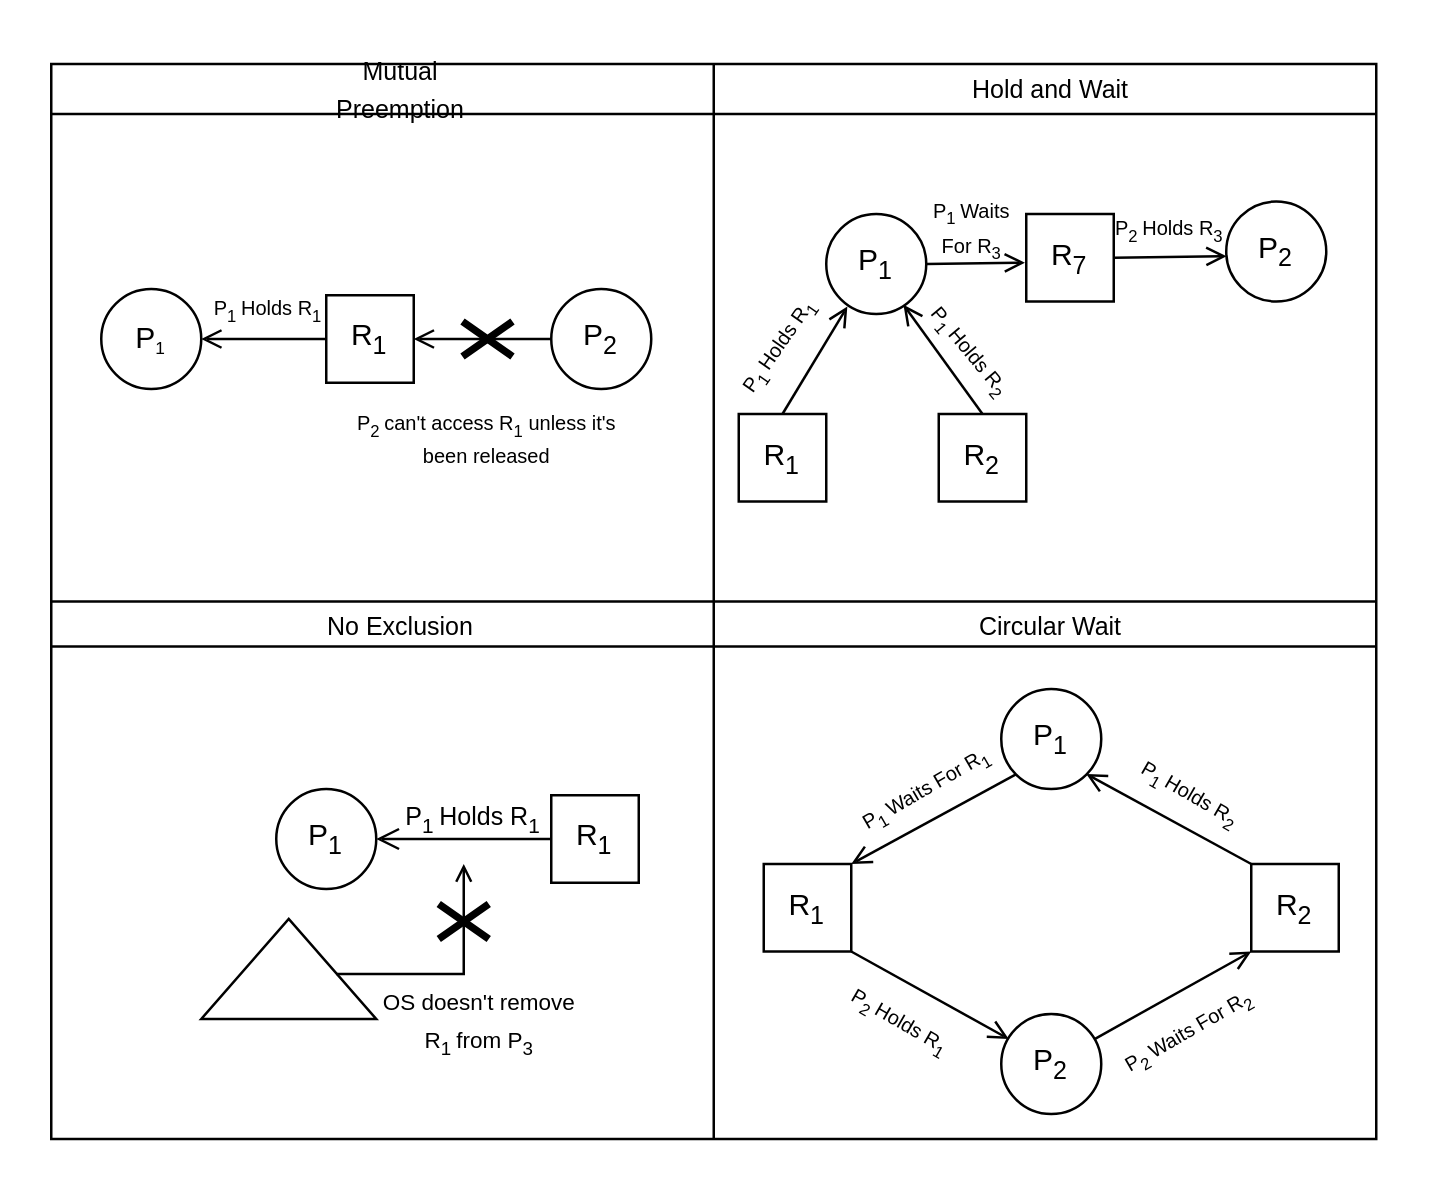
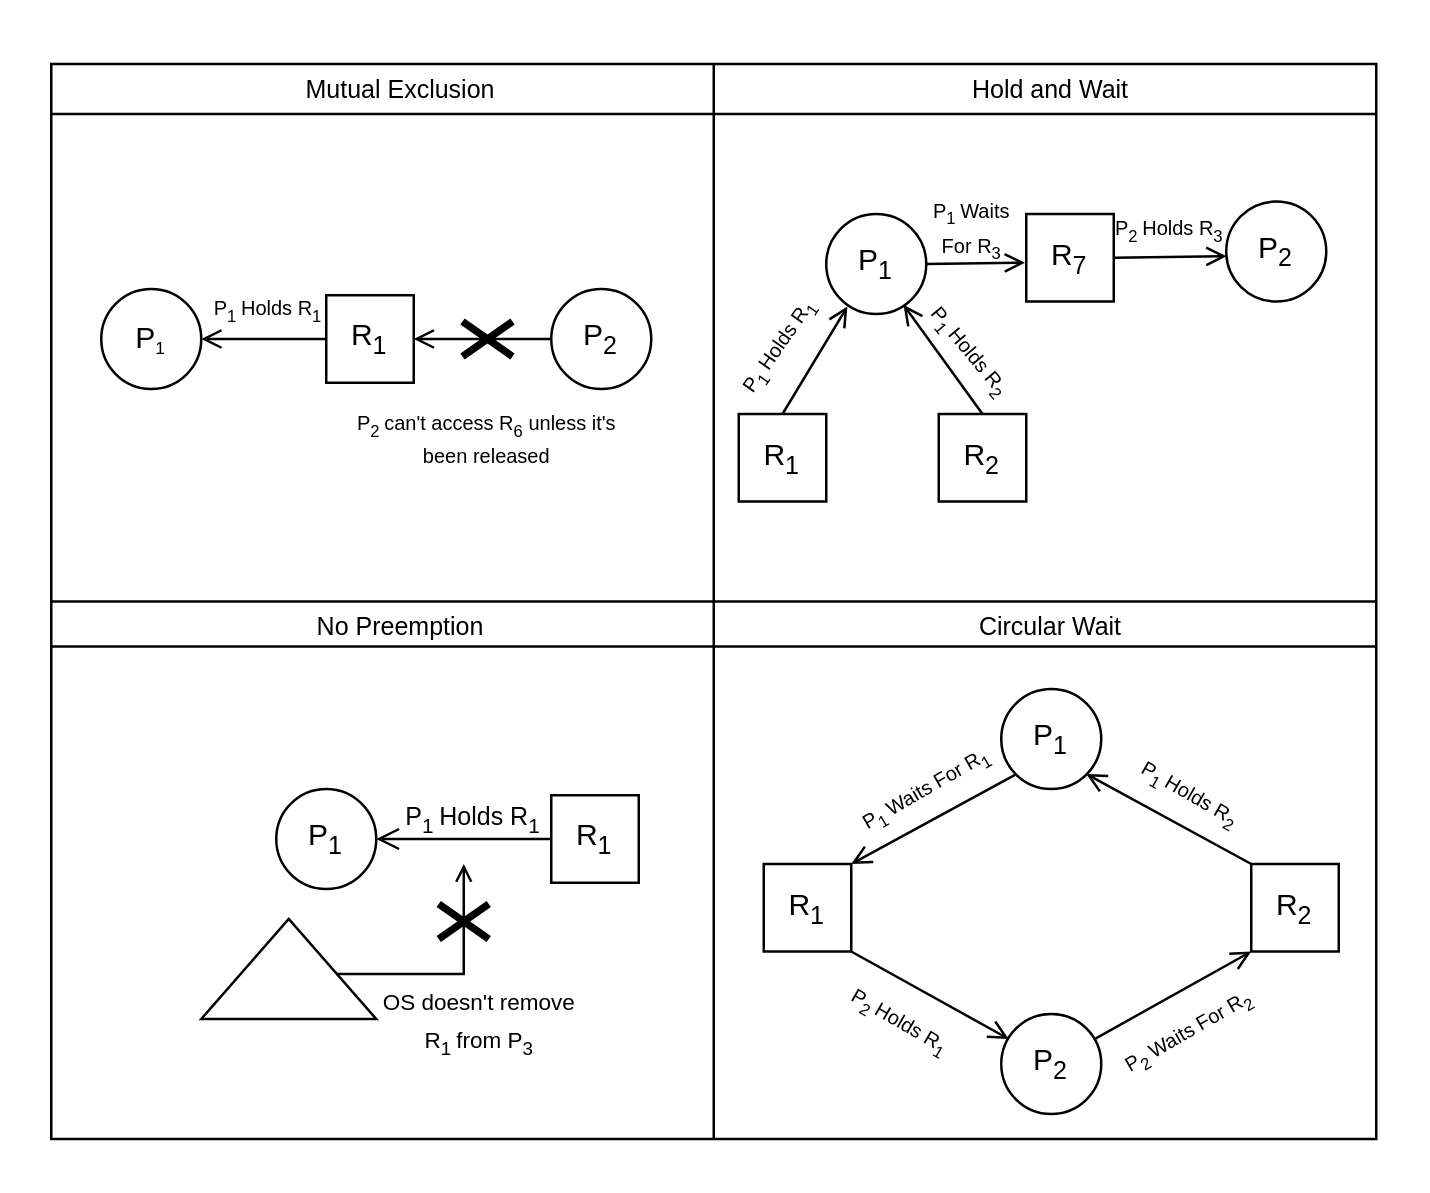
node "Mutual Preemption": label "Mutual Preemption" -> "Mutual Exclusion"
node "P2 can't access R1 unless it's been released": label "P2 can't access R1 unless it's been released" -> "P2 can't access R6 unless it's been released"
node "No Exclusion": label "No Exclusion" -> "No Preemption"
